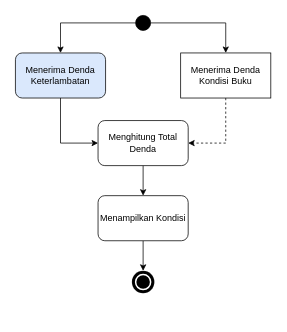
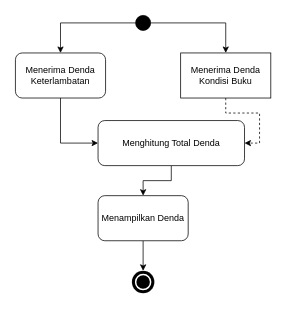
node "Menerima Denda Keterlambatan": fillcolor #dae8fc -> #ffffff
node "Menghitung Total Denda": size 90x45 -> 146x45
node "Menampilkan Kondisi": label "Menampilkan Kondisi" -> "Menampilkan Denda"
